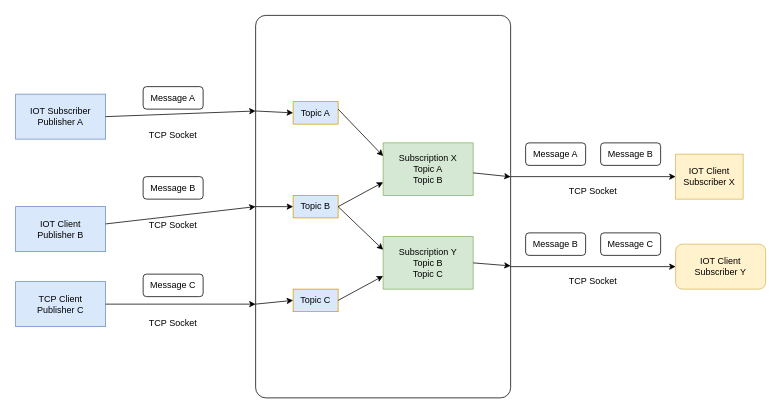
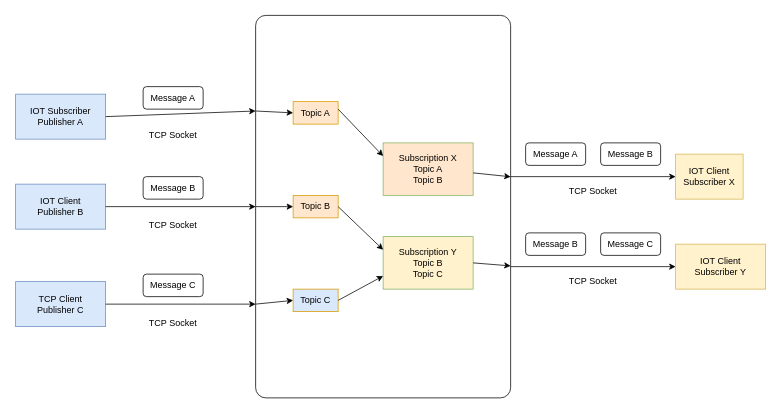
node "Topic A": fillcolor #dae8fc -> #ffe6cc
node "Subscription X Topic A Topic B": fillcolor #d5e8d4 -> #ffe6cc
edge "Topic B" -> "Subscription X Topic A Topic B": removed
node "Topic B": fillcolor #dae8fc -> #ffe6cc
node "IOT Client Publisher B": moved (60, 229) -> (60, 207)
node "Subscription Y Topic B Topic C": fillcolor #d5e8d4 -> #fff2cc
node "IOT Client Subscriber Y": shape rounded rectangle -> rectangle
